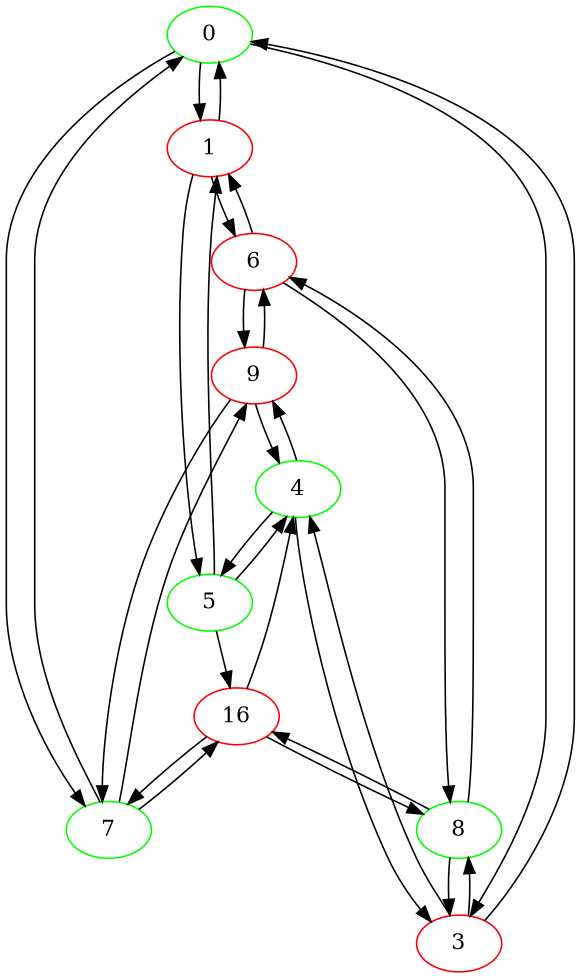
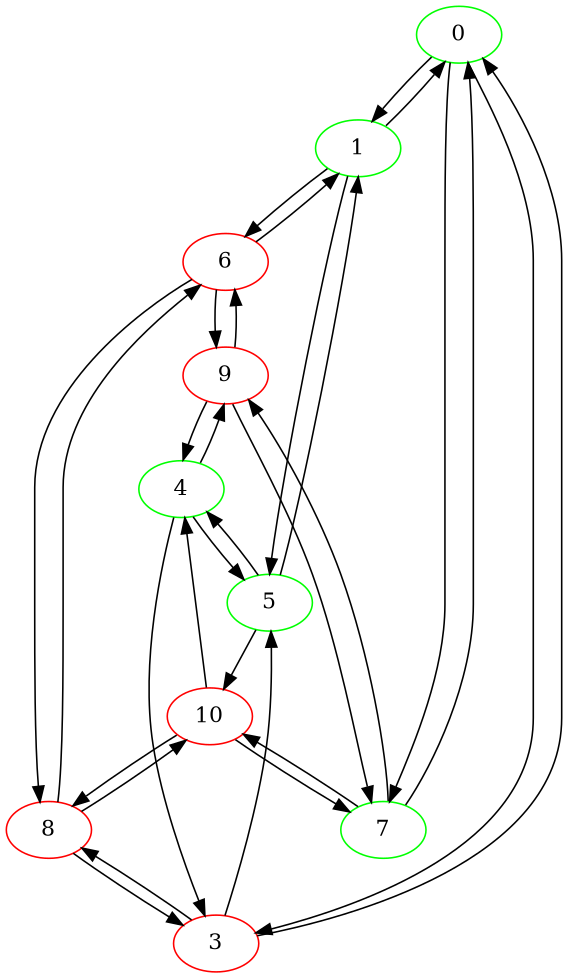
node "1": color red -> green
node "16": label "16" -> "10"
edge "3" -> "4": now "3" -> "5"
node "8": color green -> red
